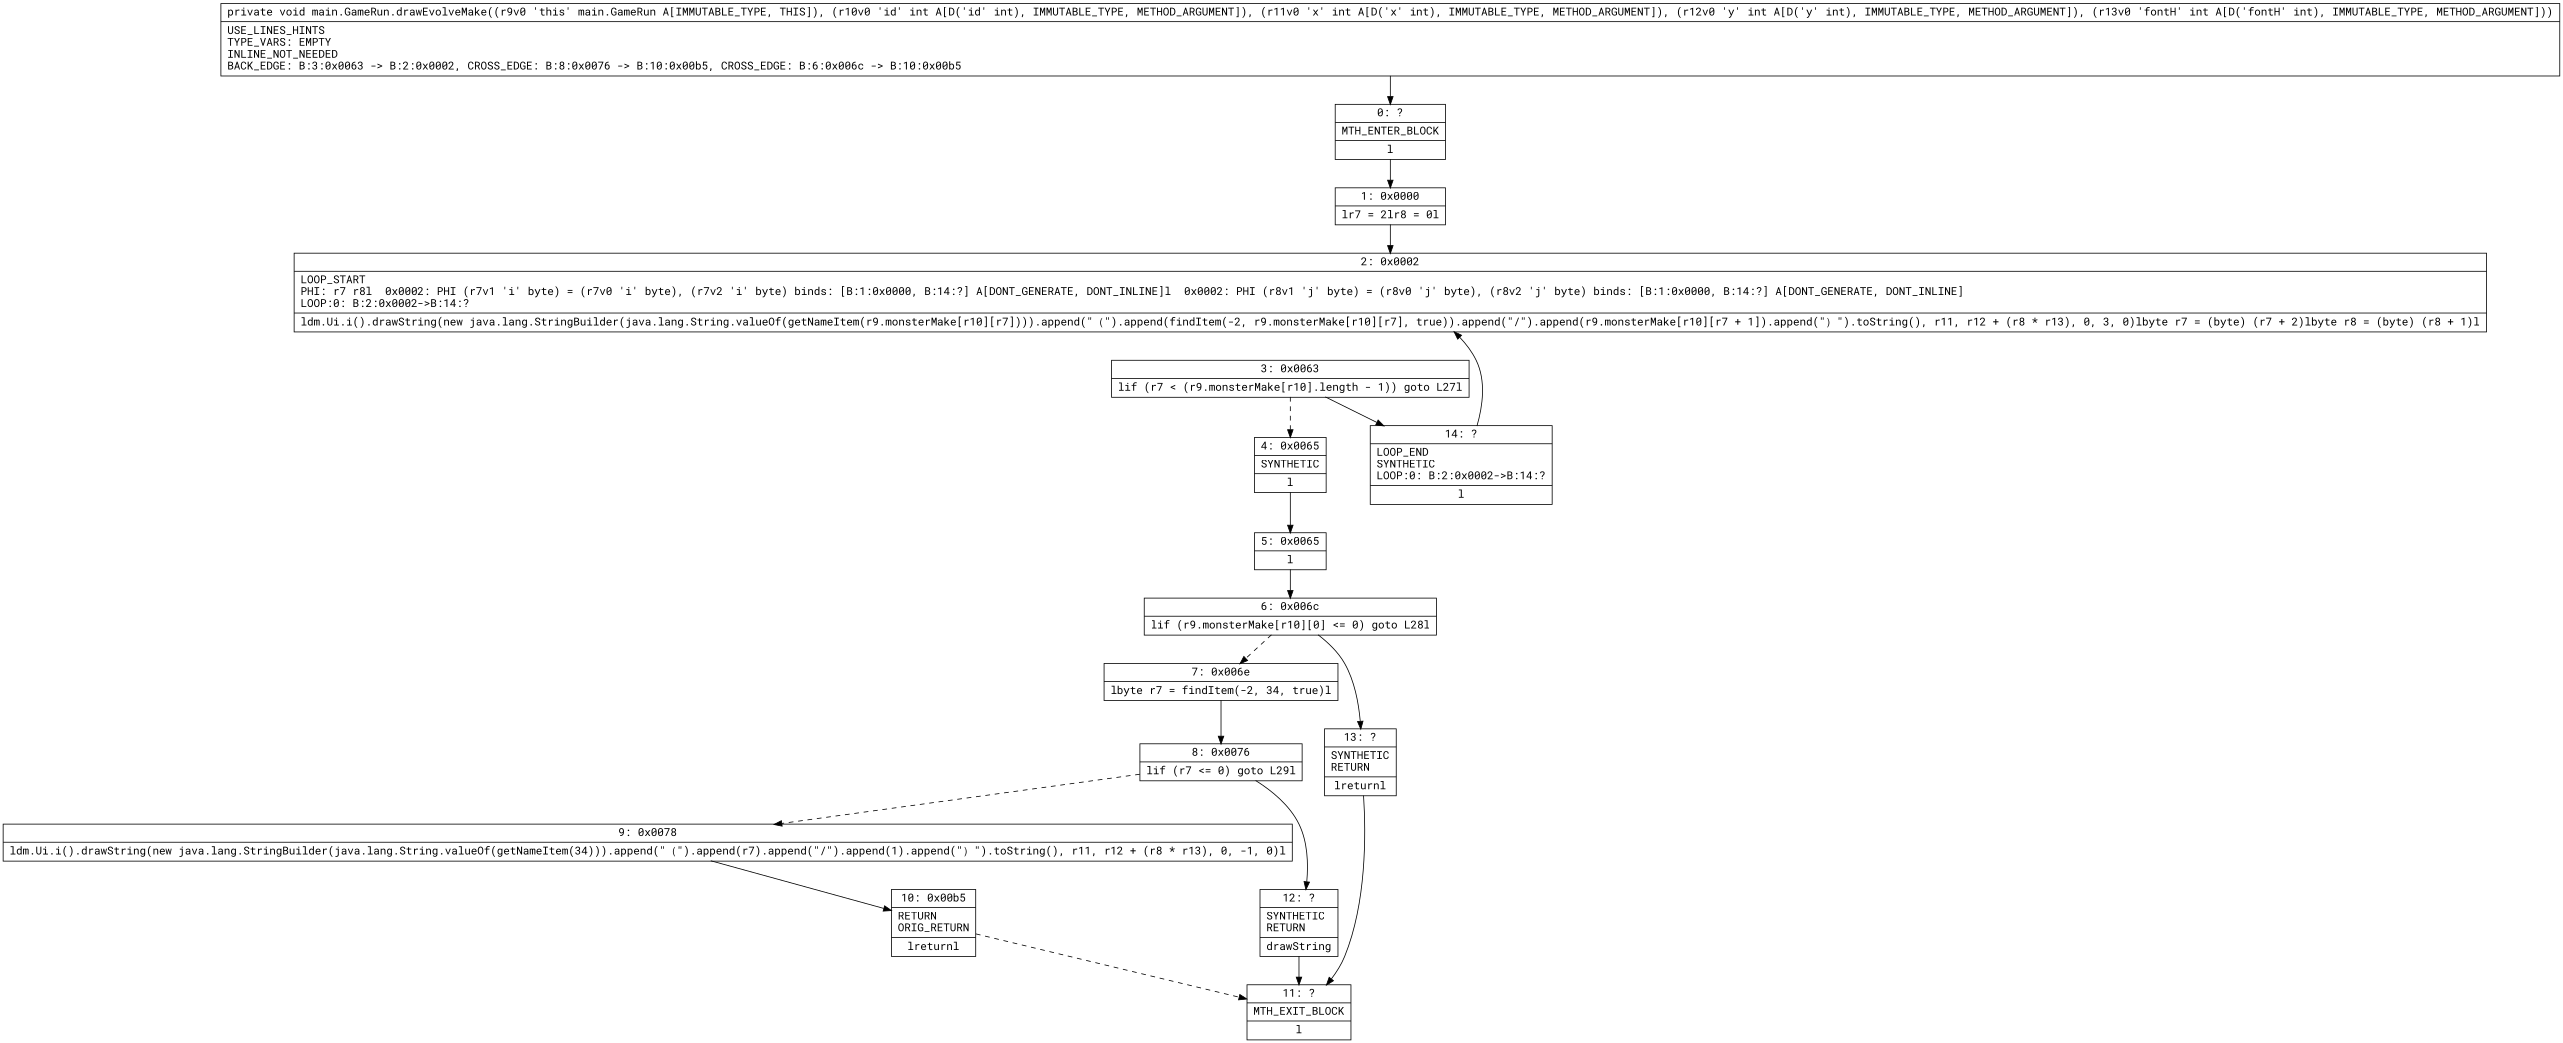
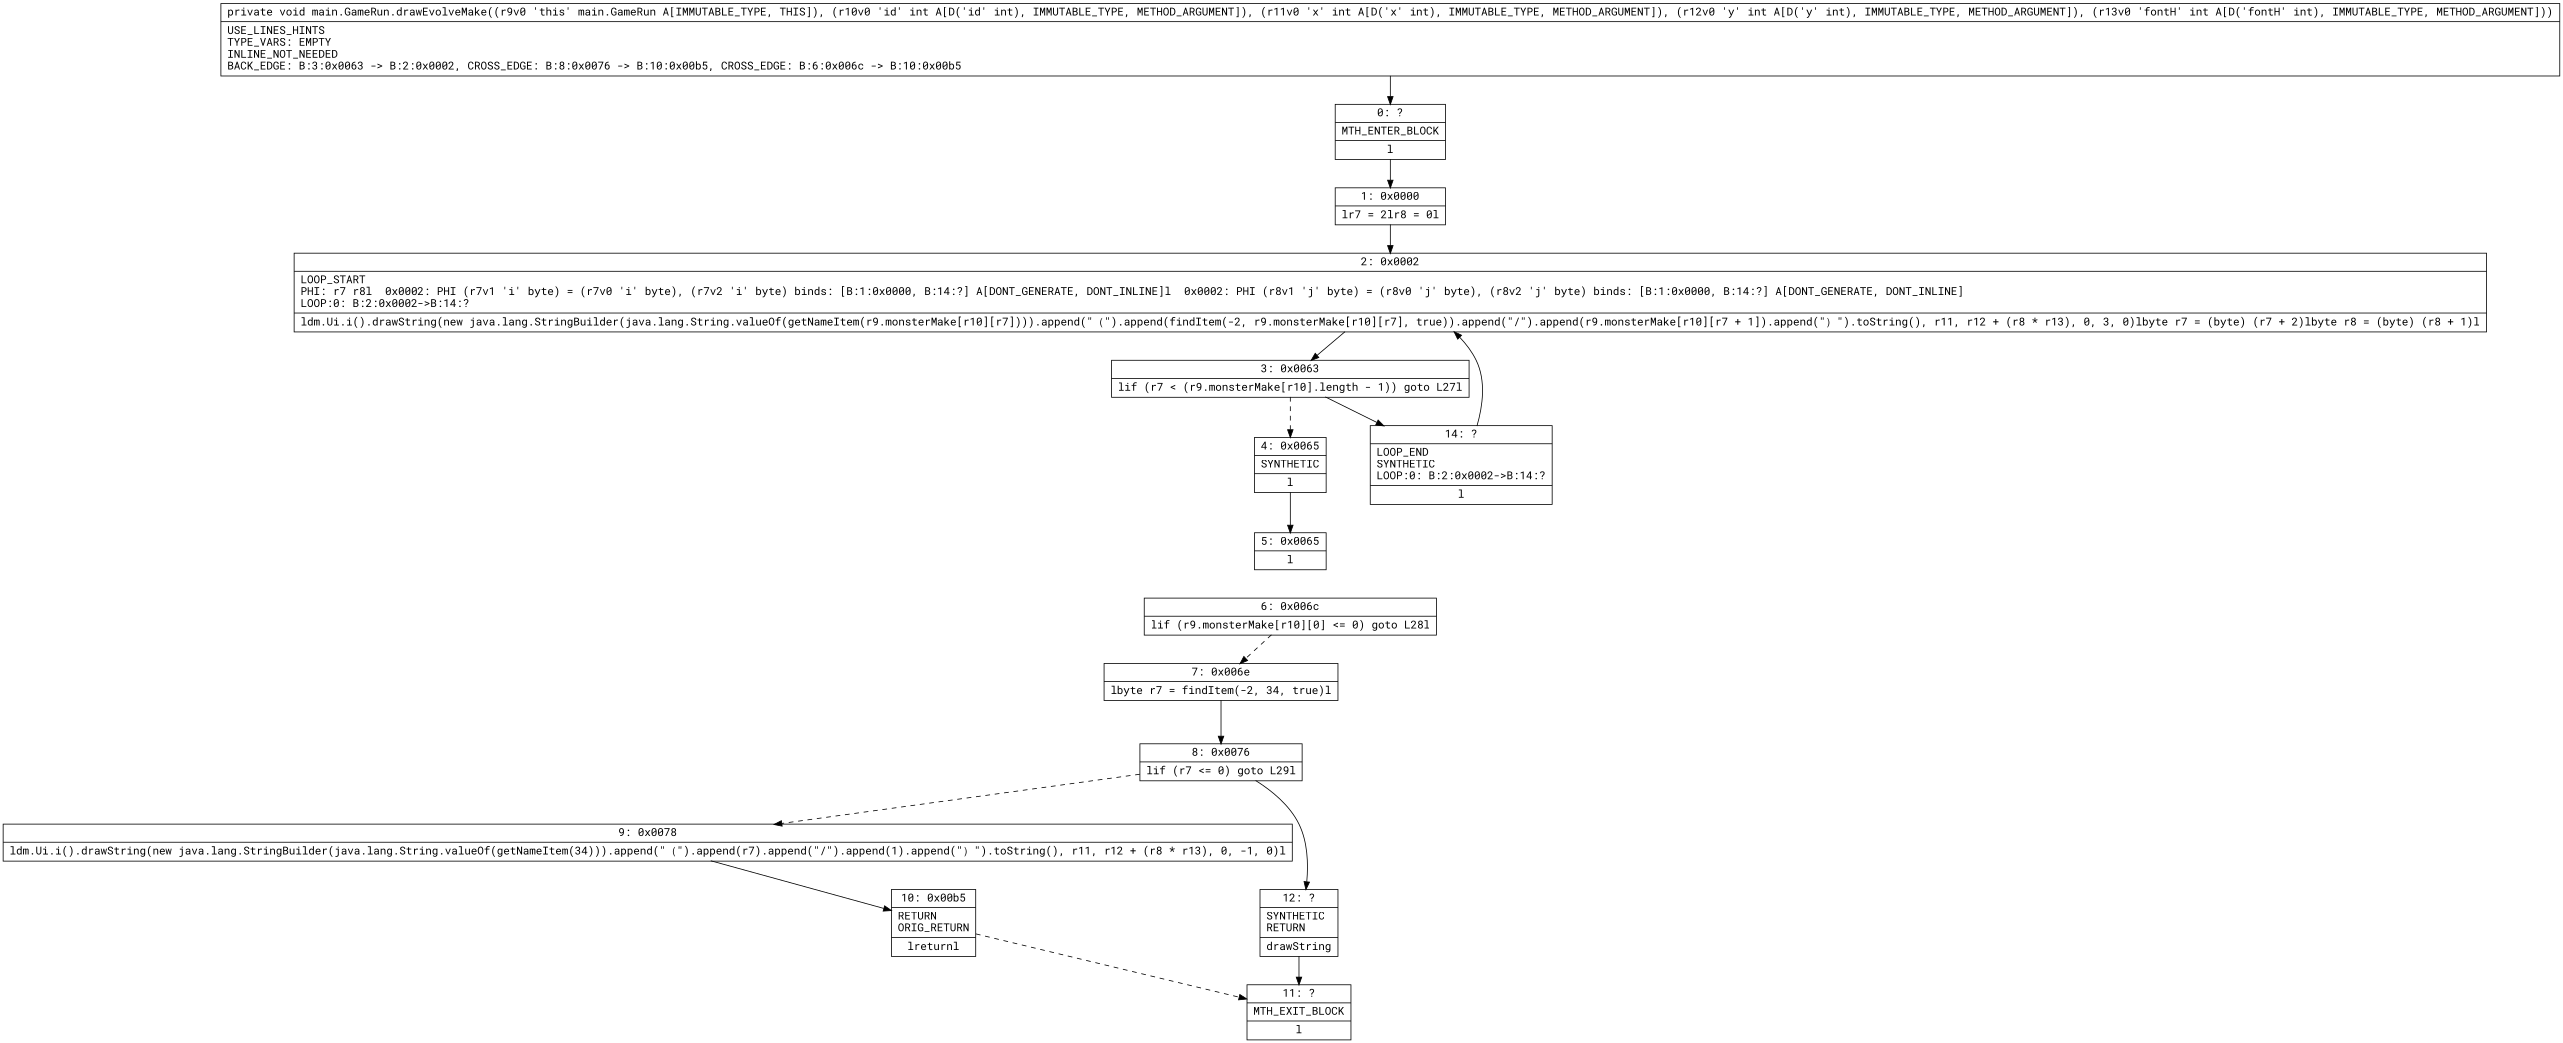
edge "2: 0x0002" -> "3: 0x0063": added
edge "5: 0x0065" -> "6: 0x006c": removed
node "13: ?": removed
